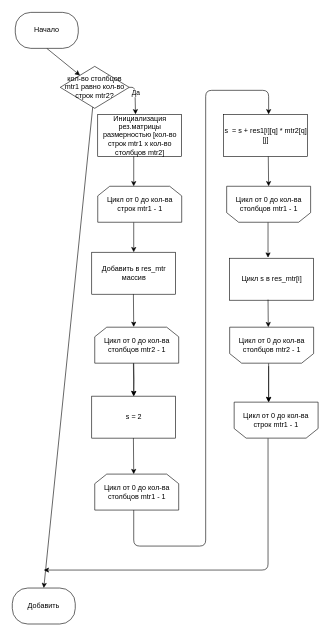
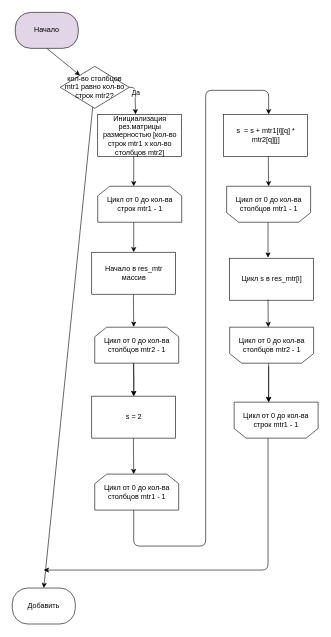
node "Начало": fillcolor #ffffff -> #e1d5e7
node "s = s + res1[i][q] * mtr2[q][j]": label "s = s + res1[i][q] * mtr2[q][j]" -> "s = s + mtr1[i][q] * mtr2[q][j]"
node "Добавить в res_mtr массив": label "Добавить в res_mtr массив" -> "Начало в res_mtr массив"
